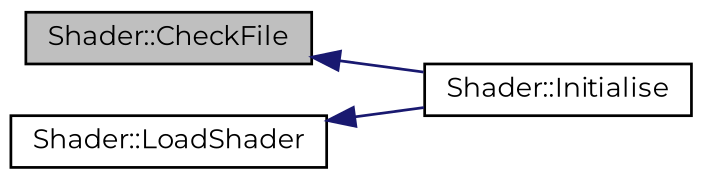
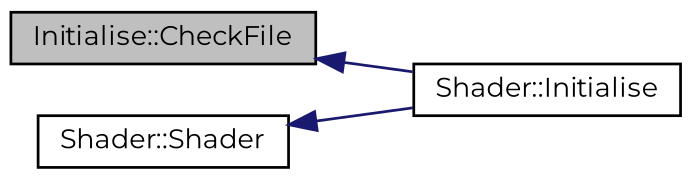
node "Shader::CheckFile": label "Shader::CheckFile" -> "Initialise::CheckFile"
node "Shader::LoadShader": label "Shader::LoadShader" -> "Shader::Shader"
